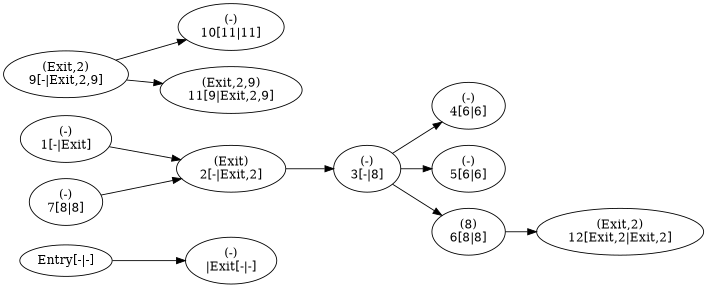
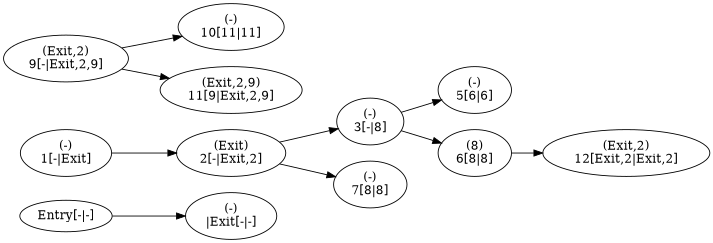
node "(-) 4[6|6]": removed
edge "(-) 7[8|8]" -> "(Exit) 2[-|Exit,2]": reversed
